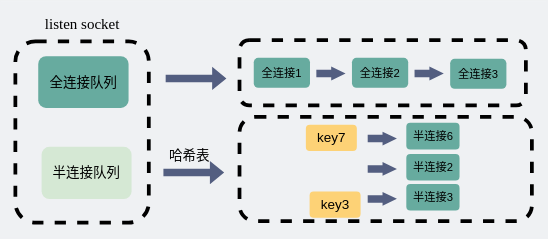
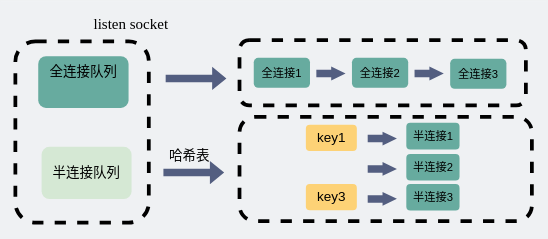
node "listen socket": moved (82, 23) -> (131, 23)
node "全连接队列": moved (84, 83) -> (84, 72)
node "半连接6": label "半连接6" -> "半连接1"
node "key7": label "key7" -> "key1"
node "key3": moved (335, 204) -> (332, 197)
